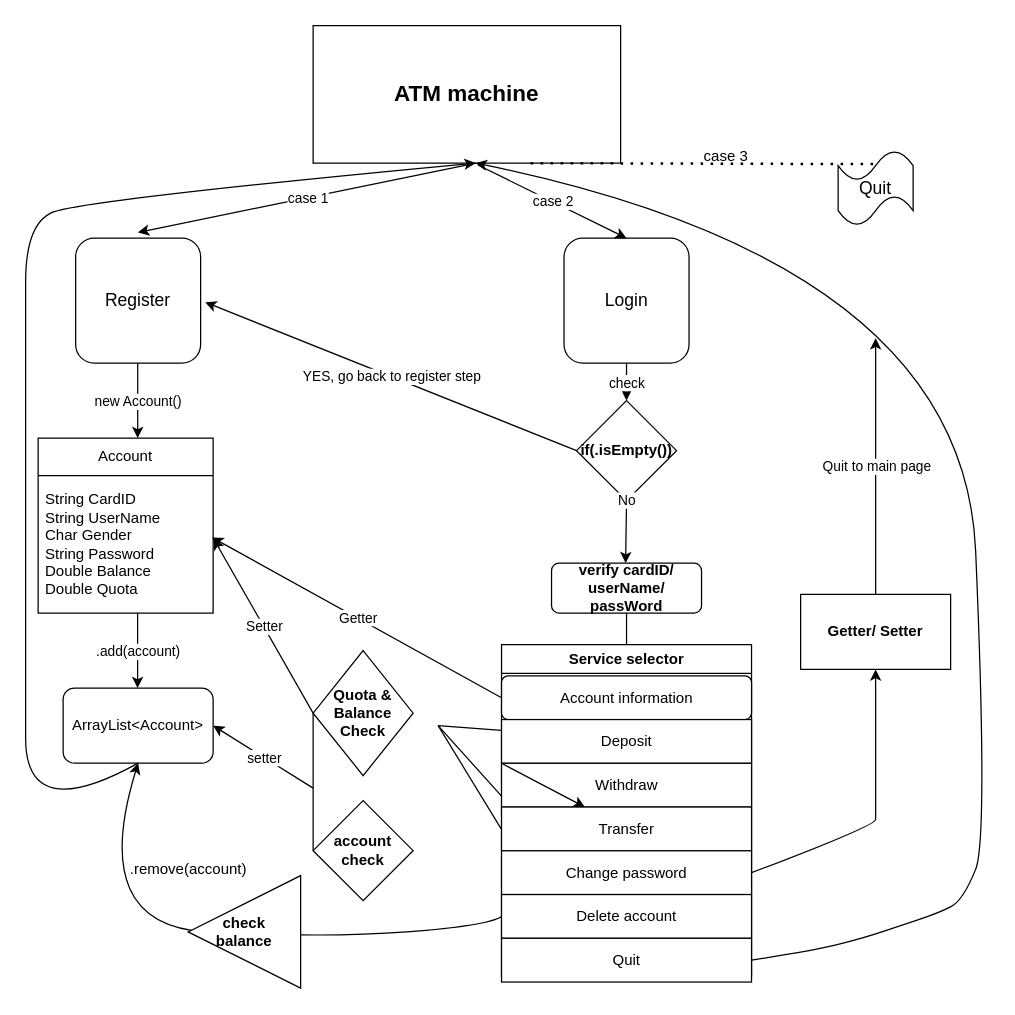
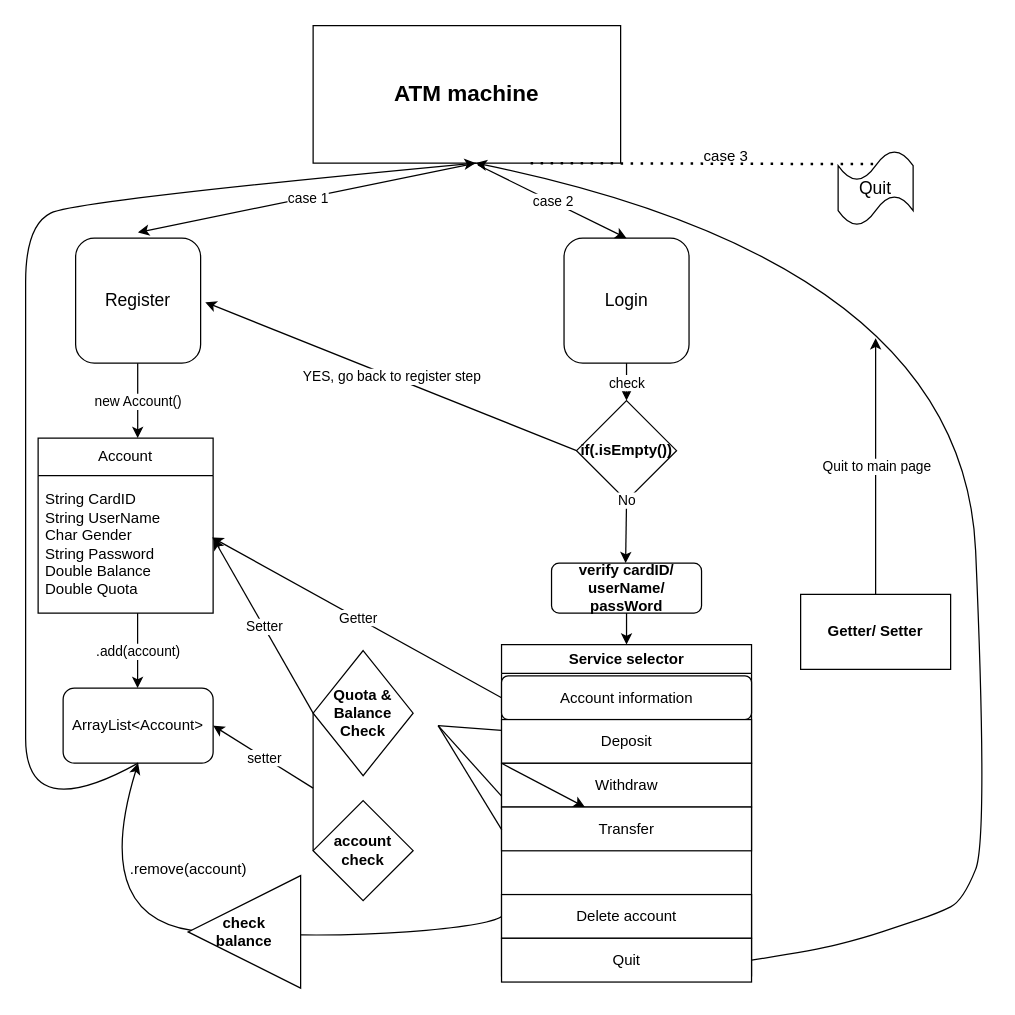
edge "verify cardID/ userName/ passWord" -- "Service selector": arrowhead none -> classic
edge "Change password" -> "Getter/ Setter": removed
node "Change password": removed
